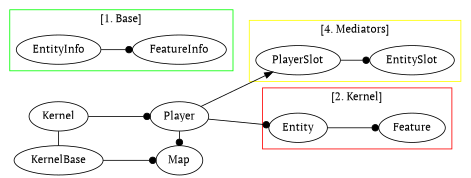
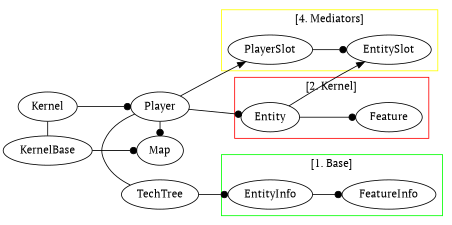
edge "Entity" -> "EntitySlot": added
node "TechTree": added
